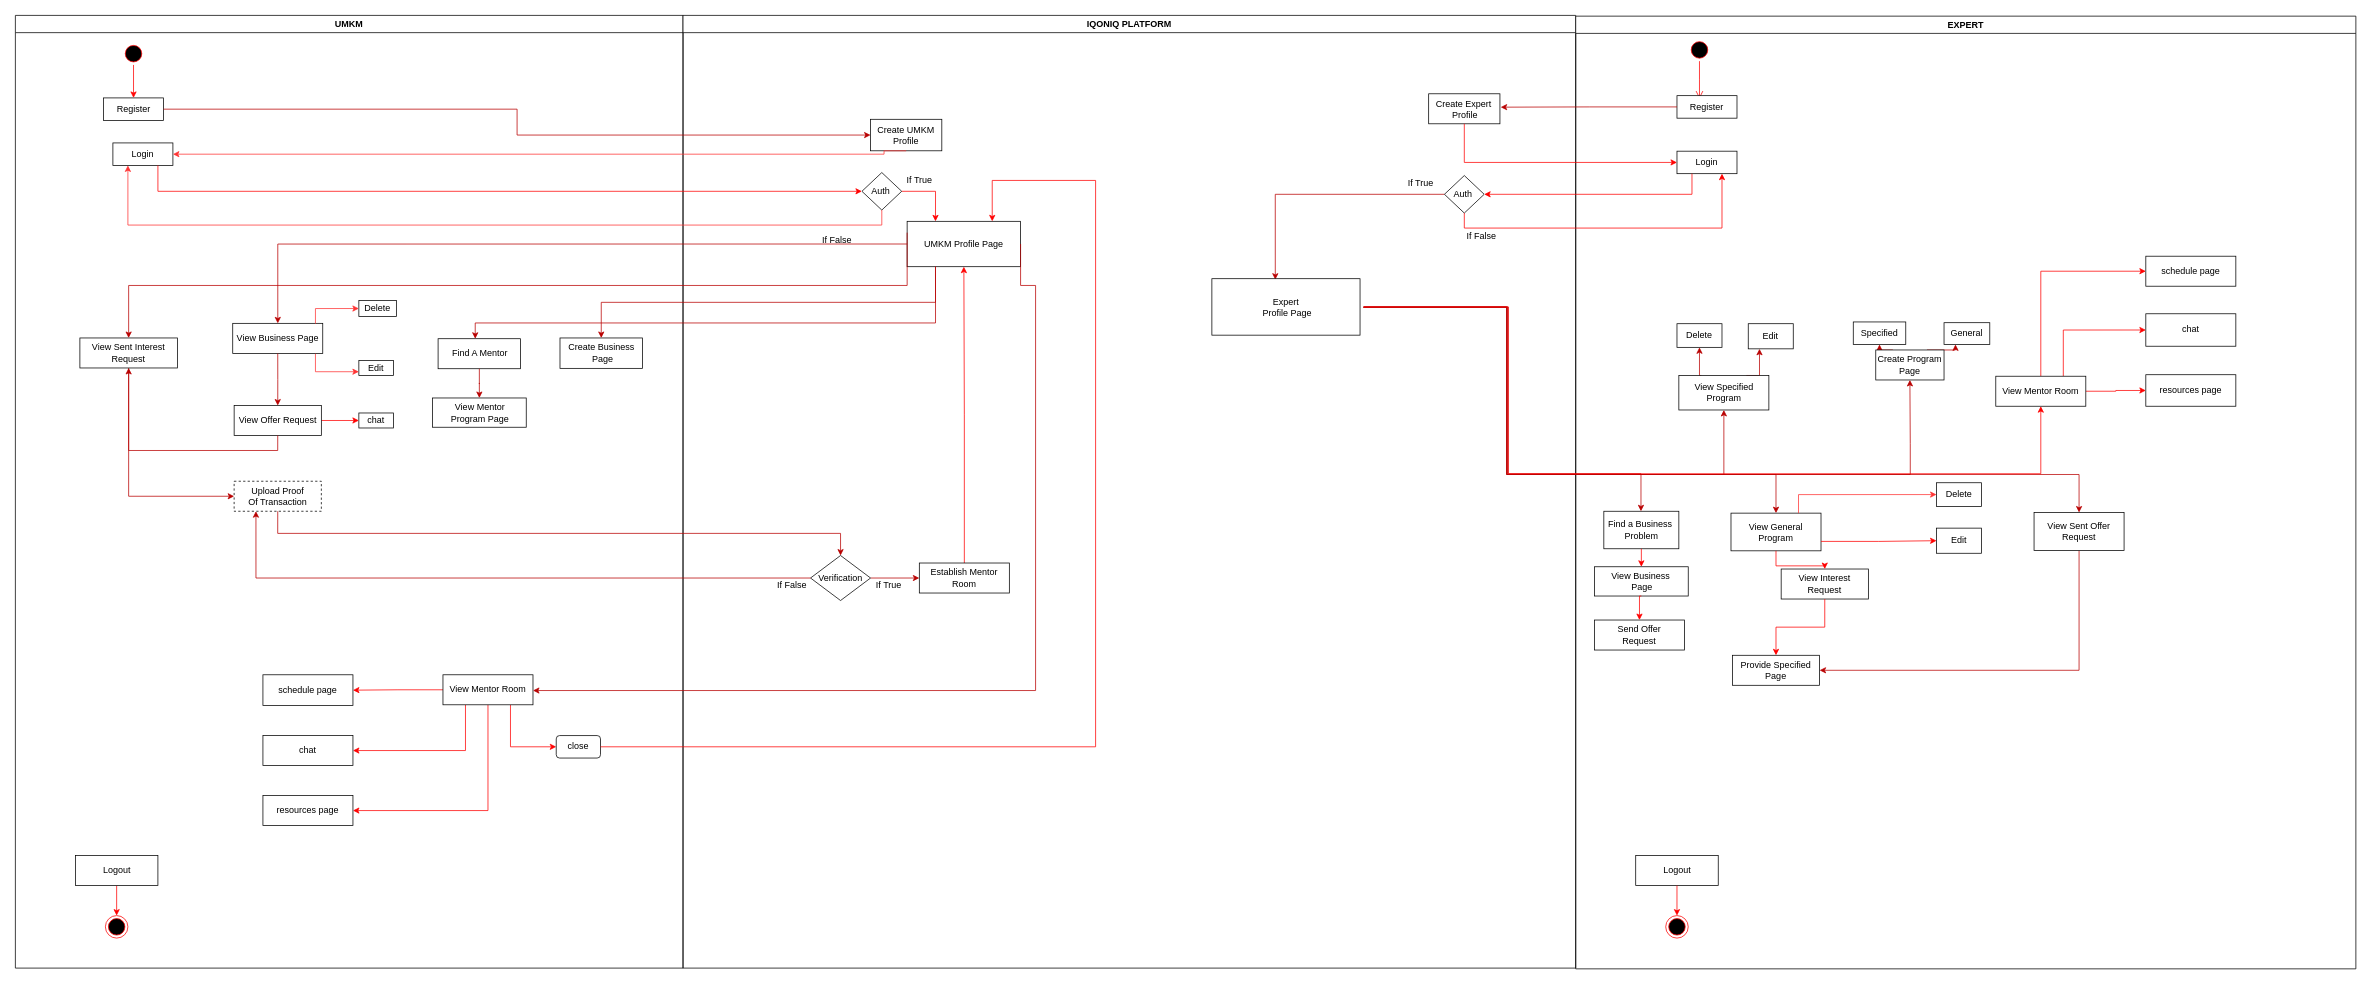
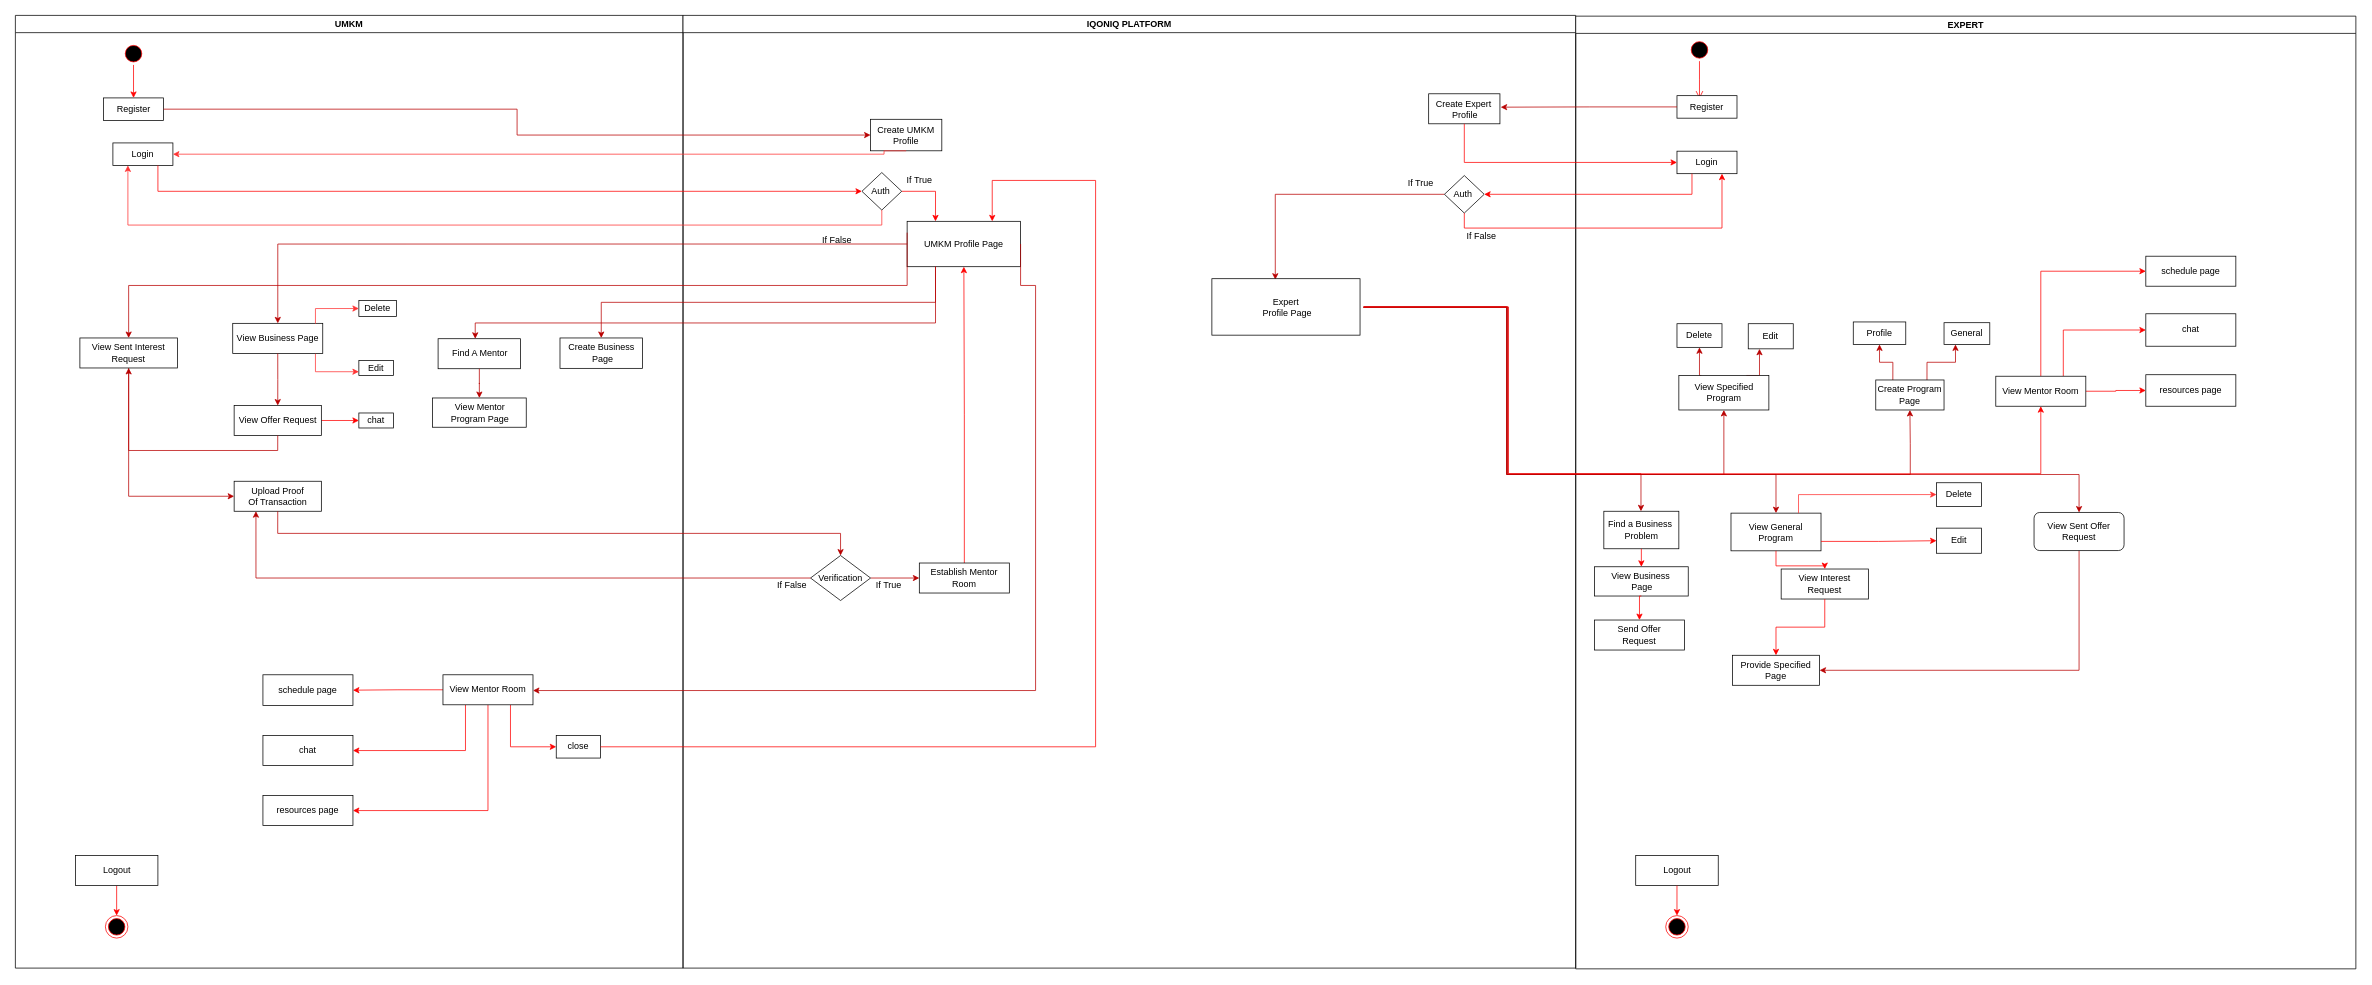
node "Specified": label "Specified" -> "Profile"
node "Create Program Page": moved (1910, 365) -> (1910, 395)
node "Upload Proof Of Transaction": style dashed -> solid
node "View Sent Offer Request": shape rectangle -> rounded rectangle
node "close": shape rounded rectangle -> rectangle
